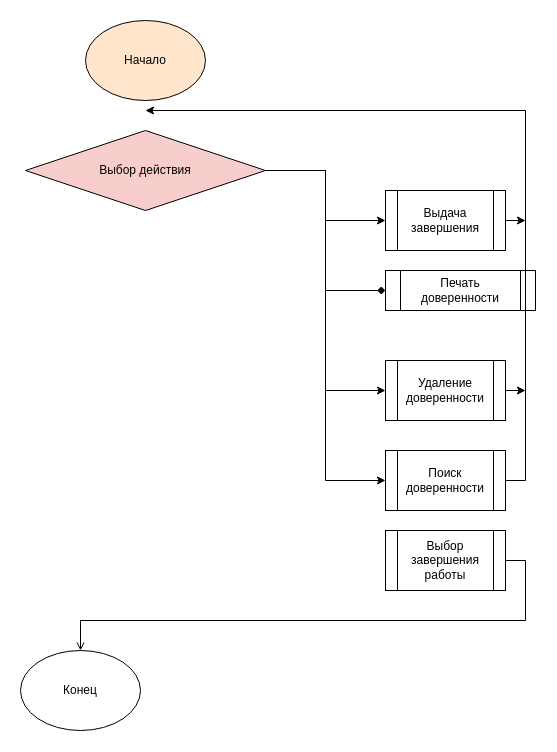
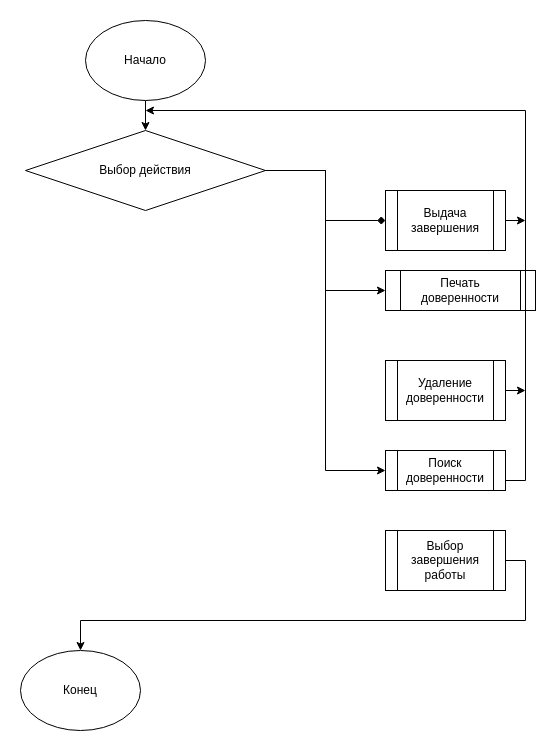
node "Начало": fillcolor #ffe6cc -> #ffffff
edge "Начало" -> "Выбор действия": added
node "Выбор действия": fillcolor #f8cecc -> #ffffff
edge "Выбор действия" -> "Выдача завершения": arrowhead classic -> diamond
edge "Выбор действия" -> "Печать доверенности": arrowhead diamond -> classic
edge "Выбор действия" -> "Удаление доверенности": removed
node "Поиск доверенности": size 120x60 -> 120x40
edge "Выбор завершения работы" -> "Конец": arrowhead open -> classic
